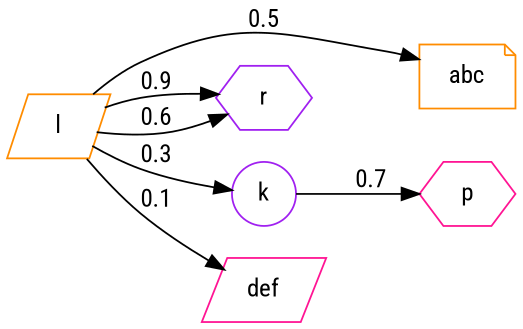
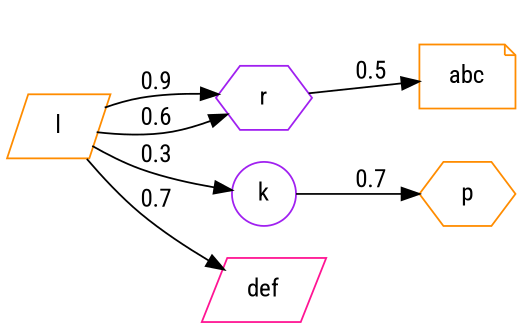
edge "l" -> "abc": now "r" -> "abc"
node "p": color deeppink -> darkorange
edge "l" -> "def": label "0.1" -> "0.7"
